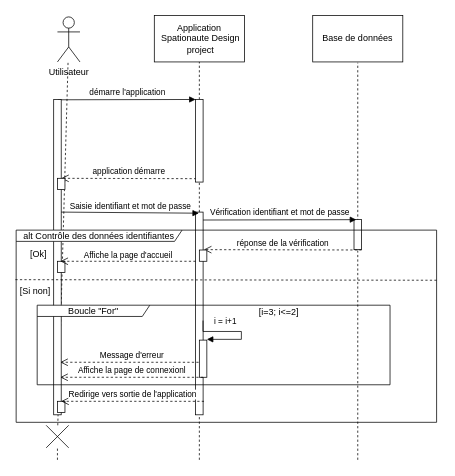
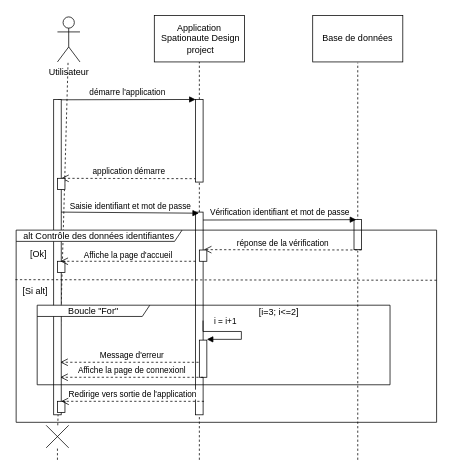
node "[Si non]": label "[Si non]" -> "[Si alt]"
